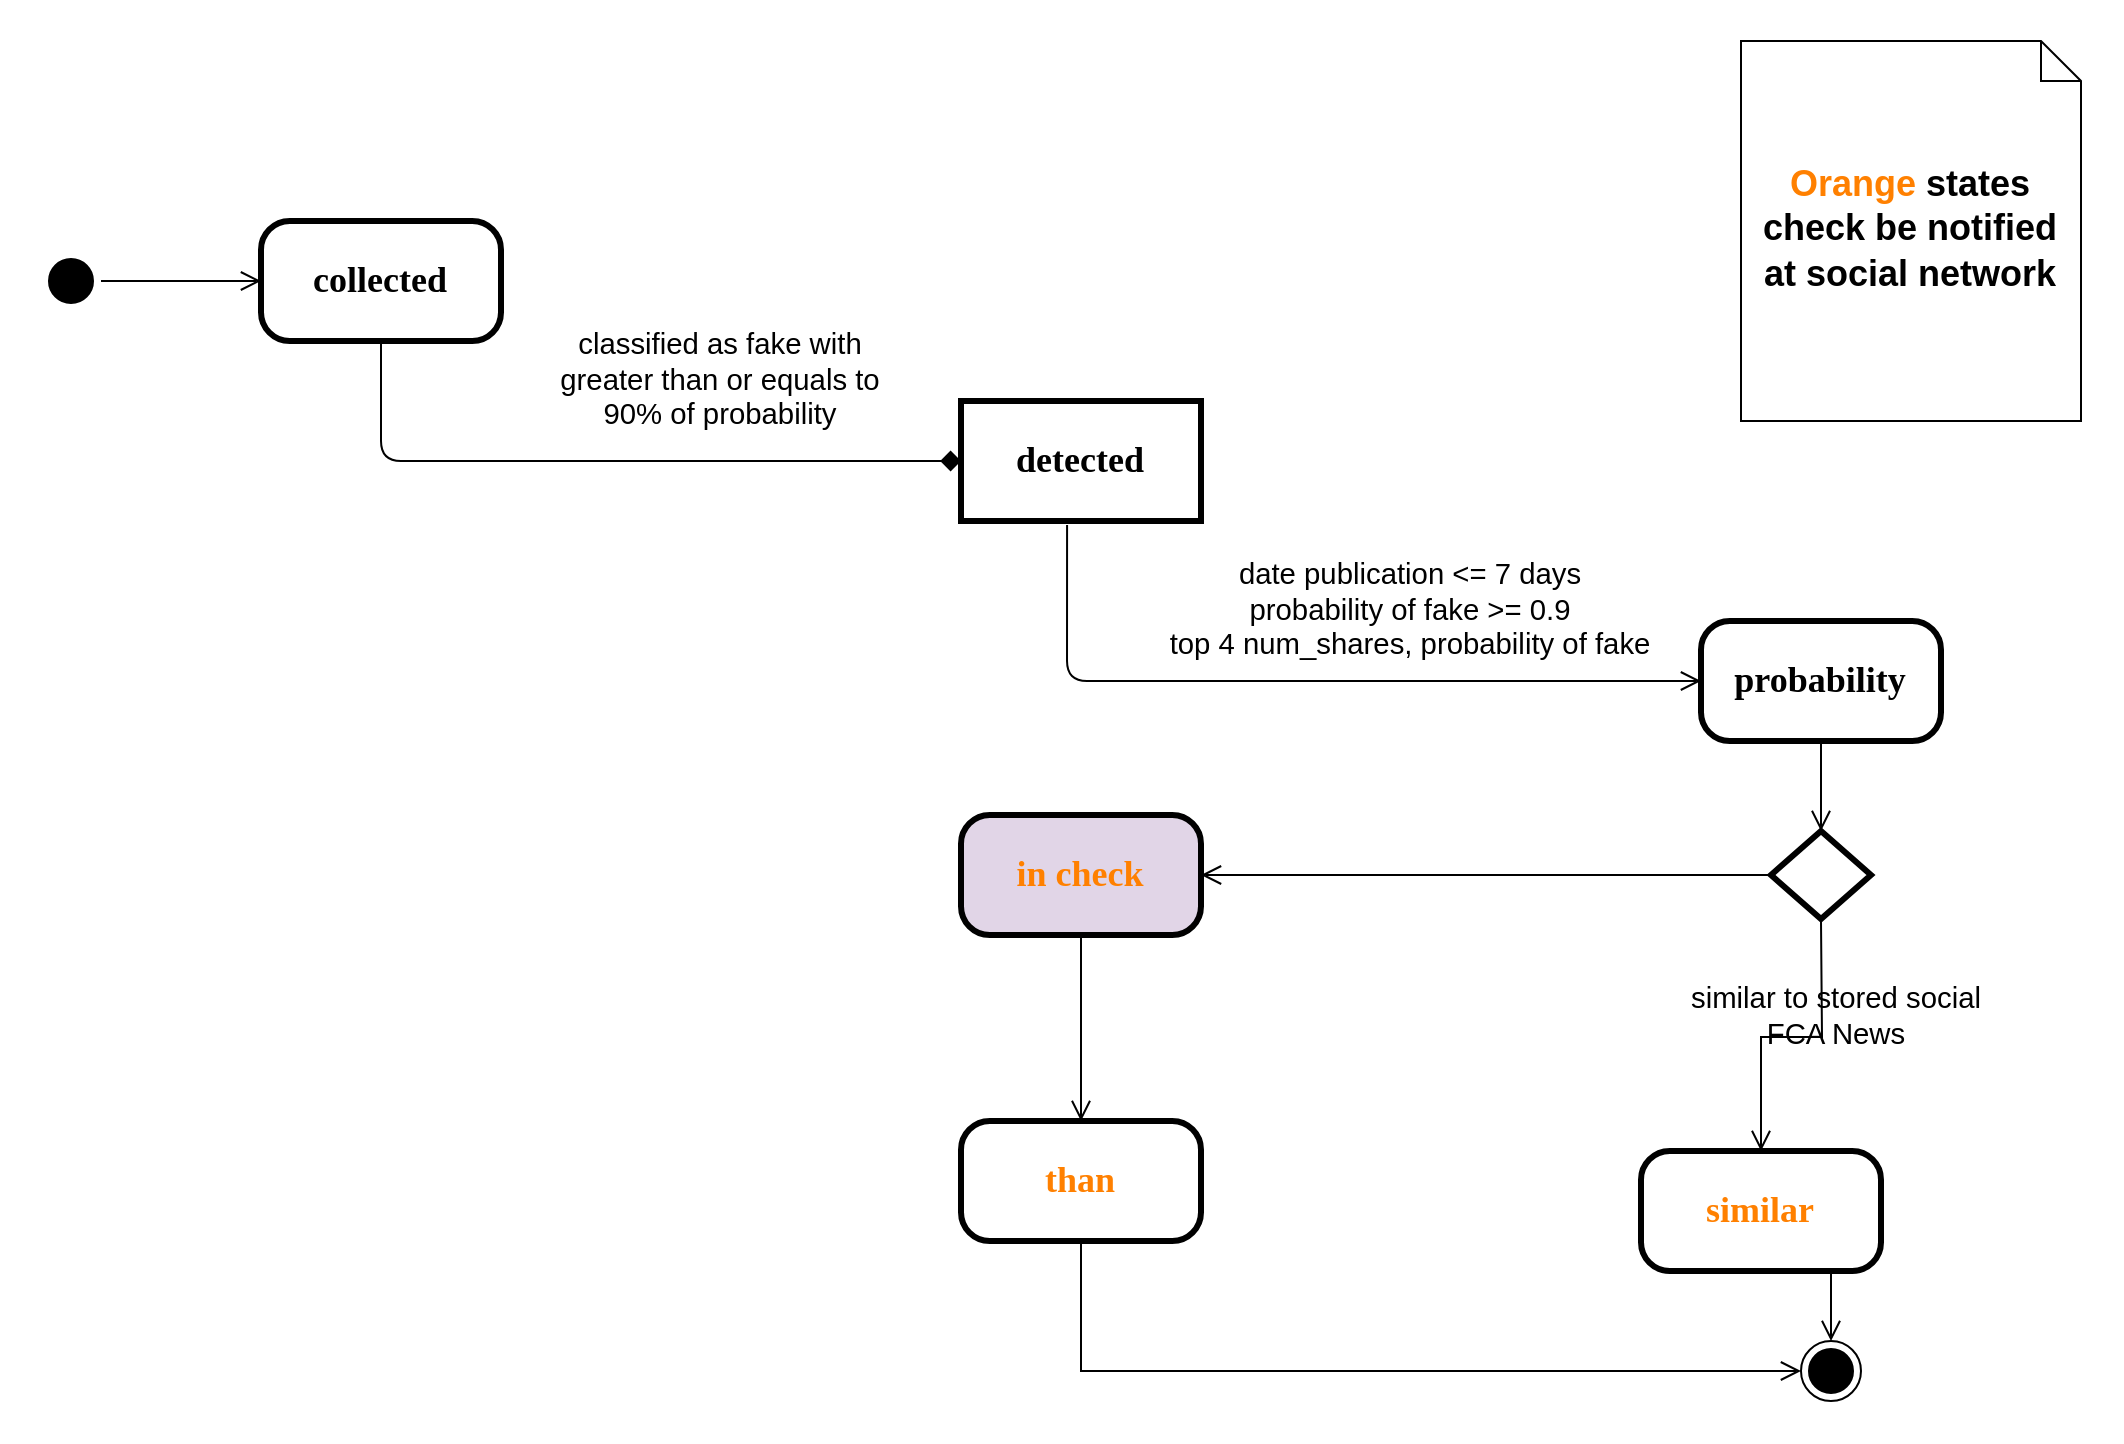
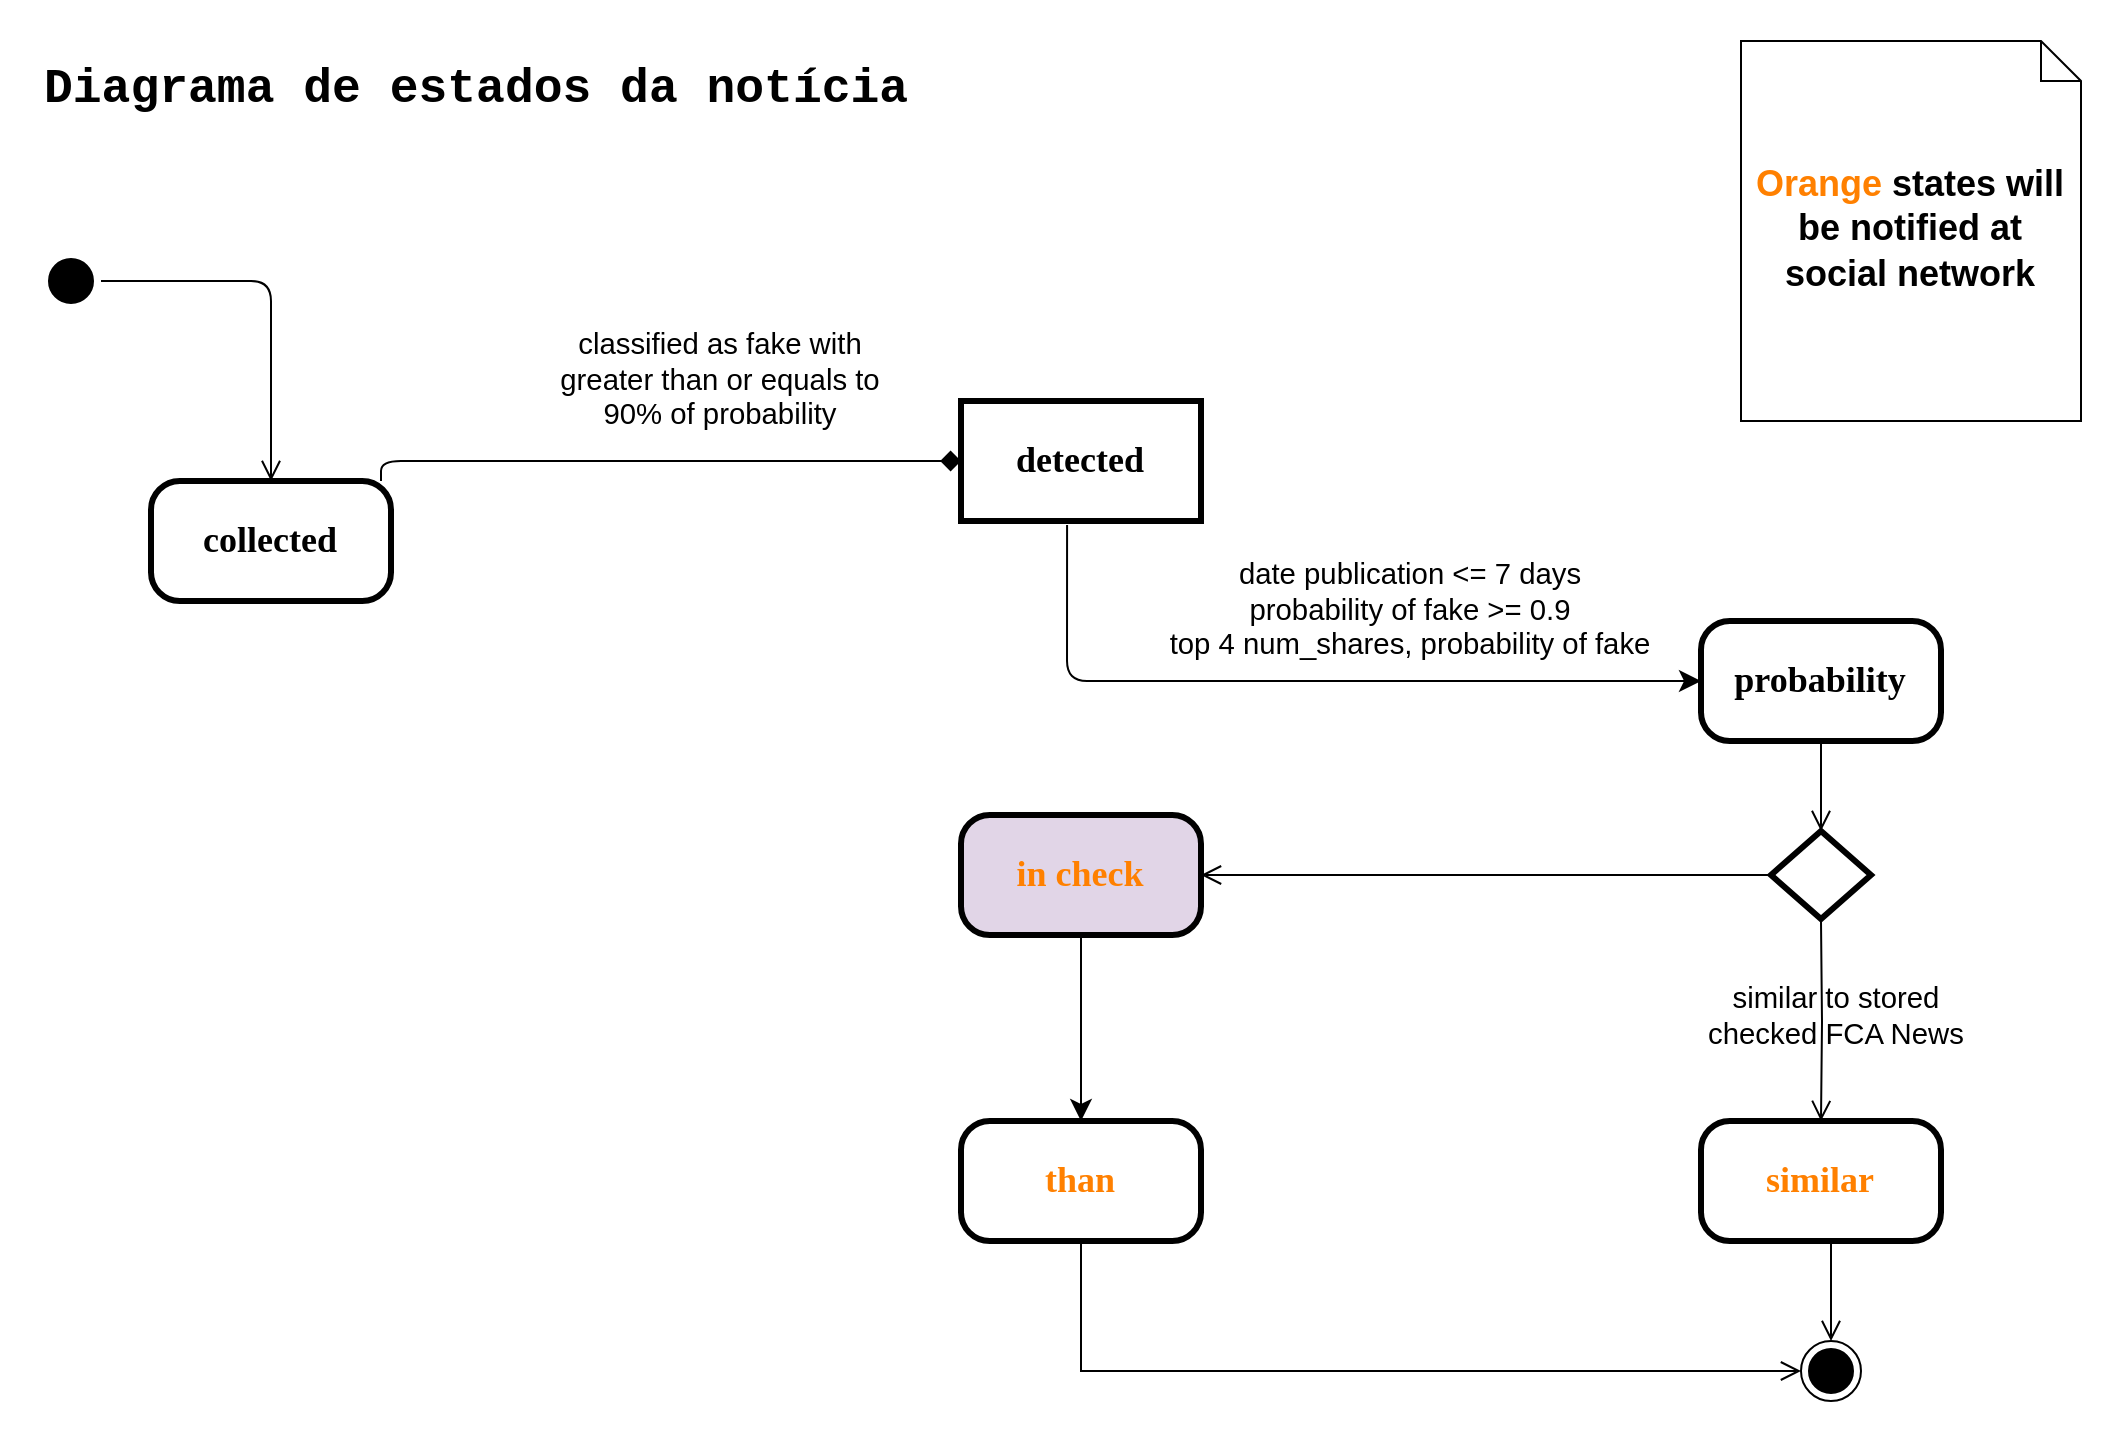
node "Diagrama de estados da notícia": added
node "Orange states check be notified at social network": label "Orange states check be notified at social network" -> "Orange states will be notified at social network"
node "collected": moved (381, 281) -> (271, 541)
edge "detected" -> "probability": arrowhead open -> classic
node "similar to stored social FCA News": label "similar to stored social FCA News" -> "similar to stored checked FCA News"
edge "in check" -> "than": arrowhead open -> classic
node "similar": moved (1761, 1211) -> (1821, 1181)
